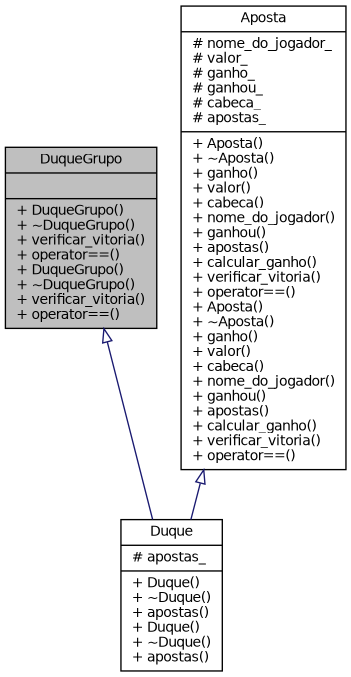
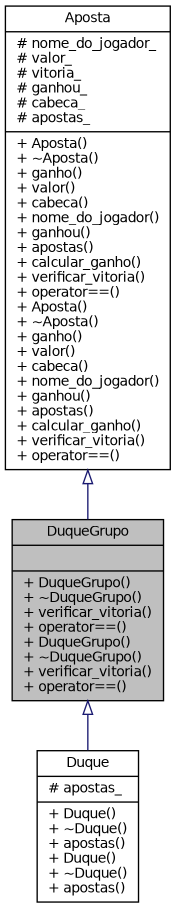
node "Aposta": text "# ganho_" -> "# vitoria_"
edge "Duque" -> "Aposta": now "DuqueGrupo" -> "Aposta"
